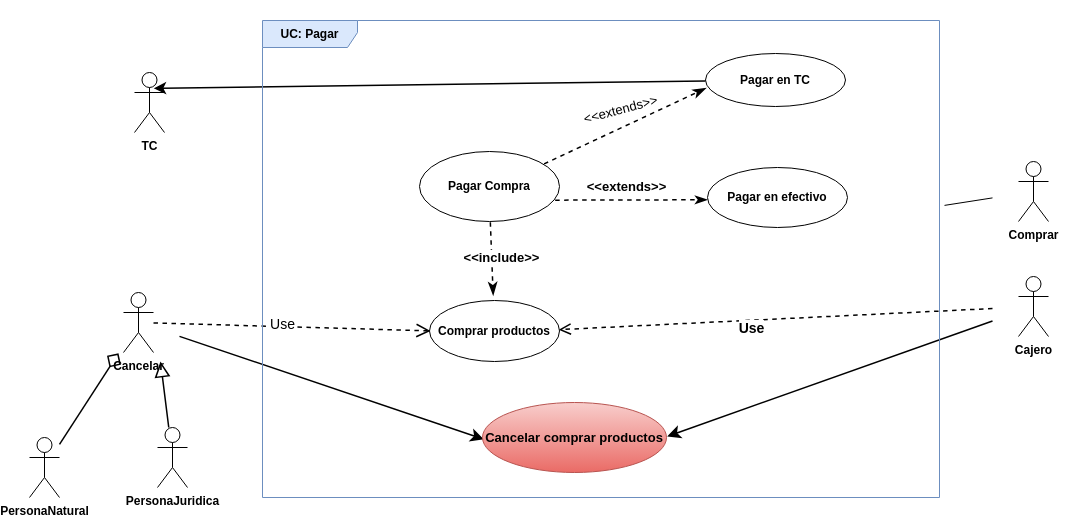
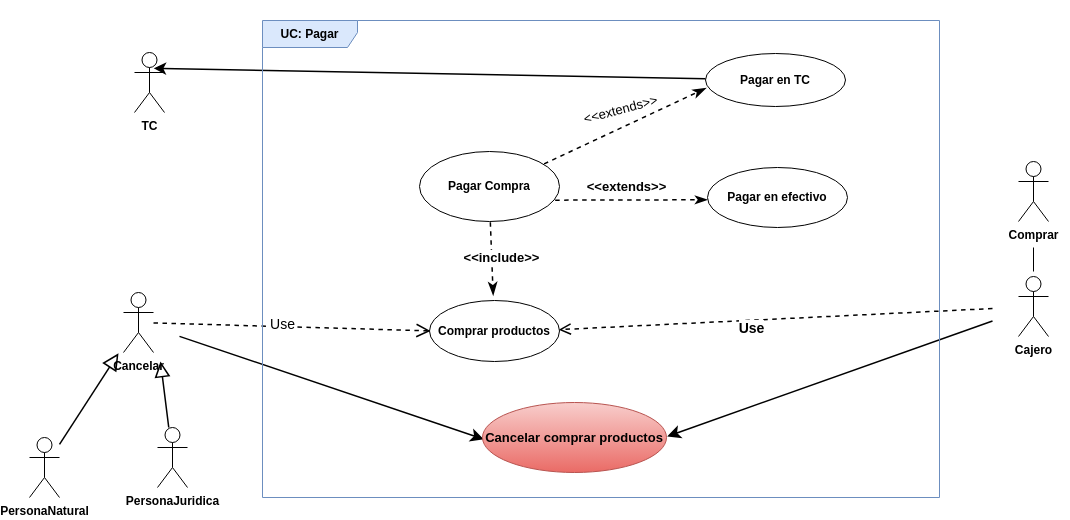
node "TC": moved (150, 103) -> (150, 83)
edge "Comprar" -- "UC: Pagar": now "Comprar" -- "Cajero"
edge "PersonaNatural" -> "Cancelar": arrowhead diamond -> block
